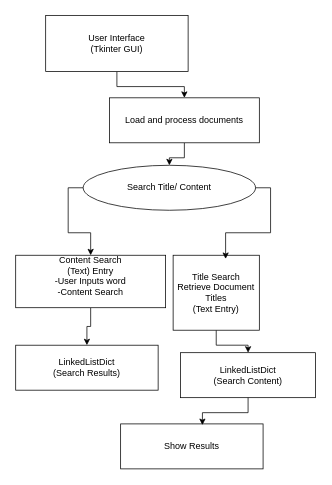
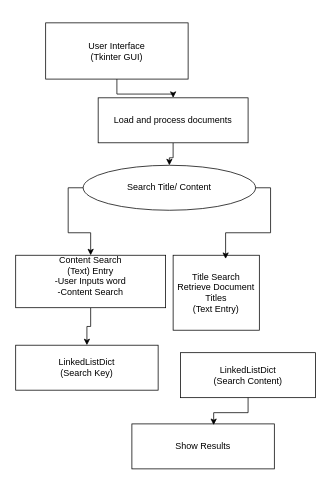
node "User Interface (Tkinter GUI)": moved (117, 44) -> (117, 51)
node "Load and process documents": moved (184, 120) -> (173, 120)
edge "Title Search Retrieve Document Titles (Text Entry)" -> "LinkedListDict (Search Content)": removed
node "LinkedListDict (Search Results)": label "LinkedListDict (Search Results)" -> "LinkedListDict (Search Key)"
node "Show Results": moved (192, 447) -> (203, 447)
